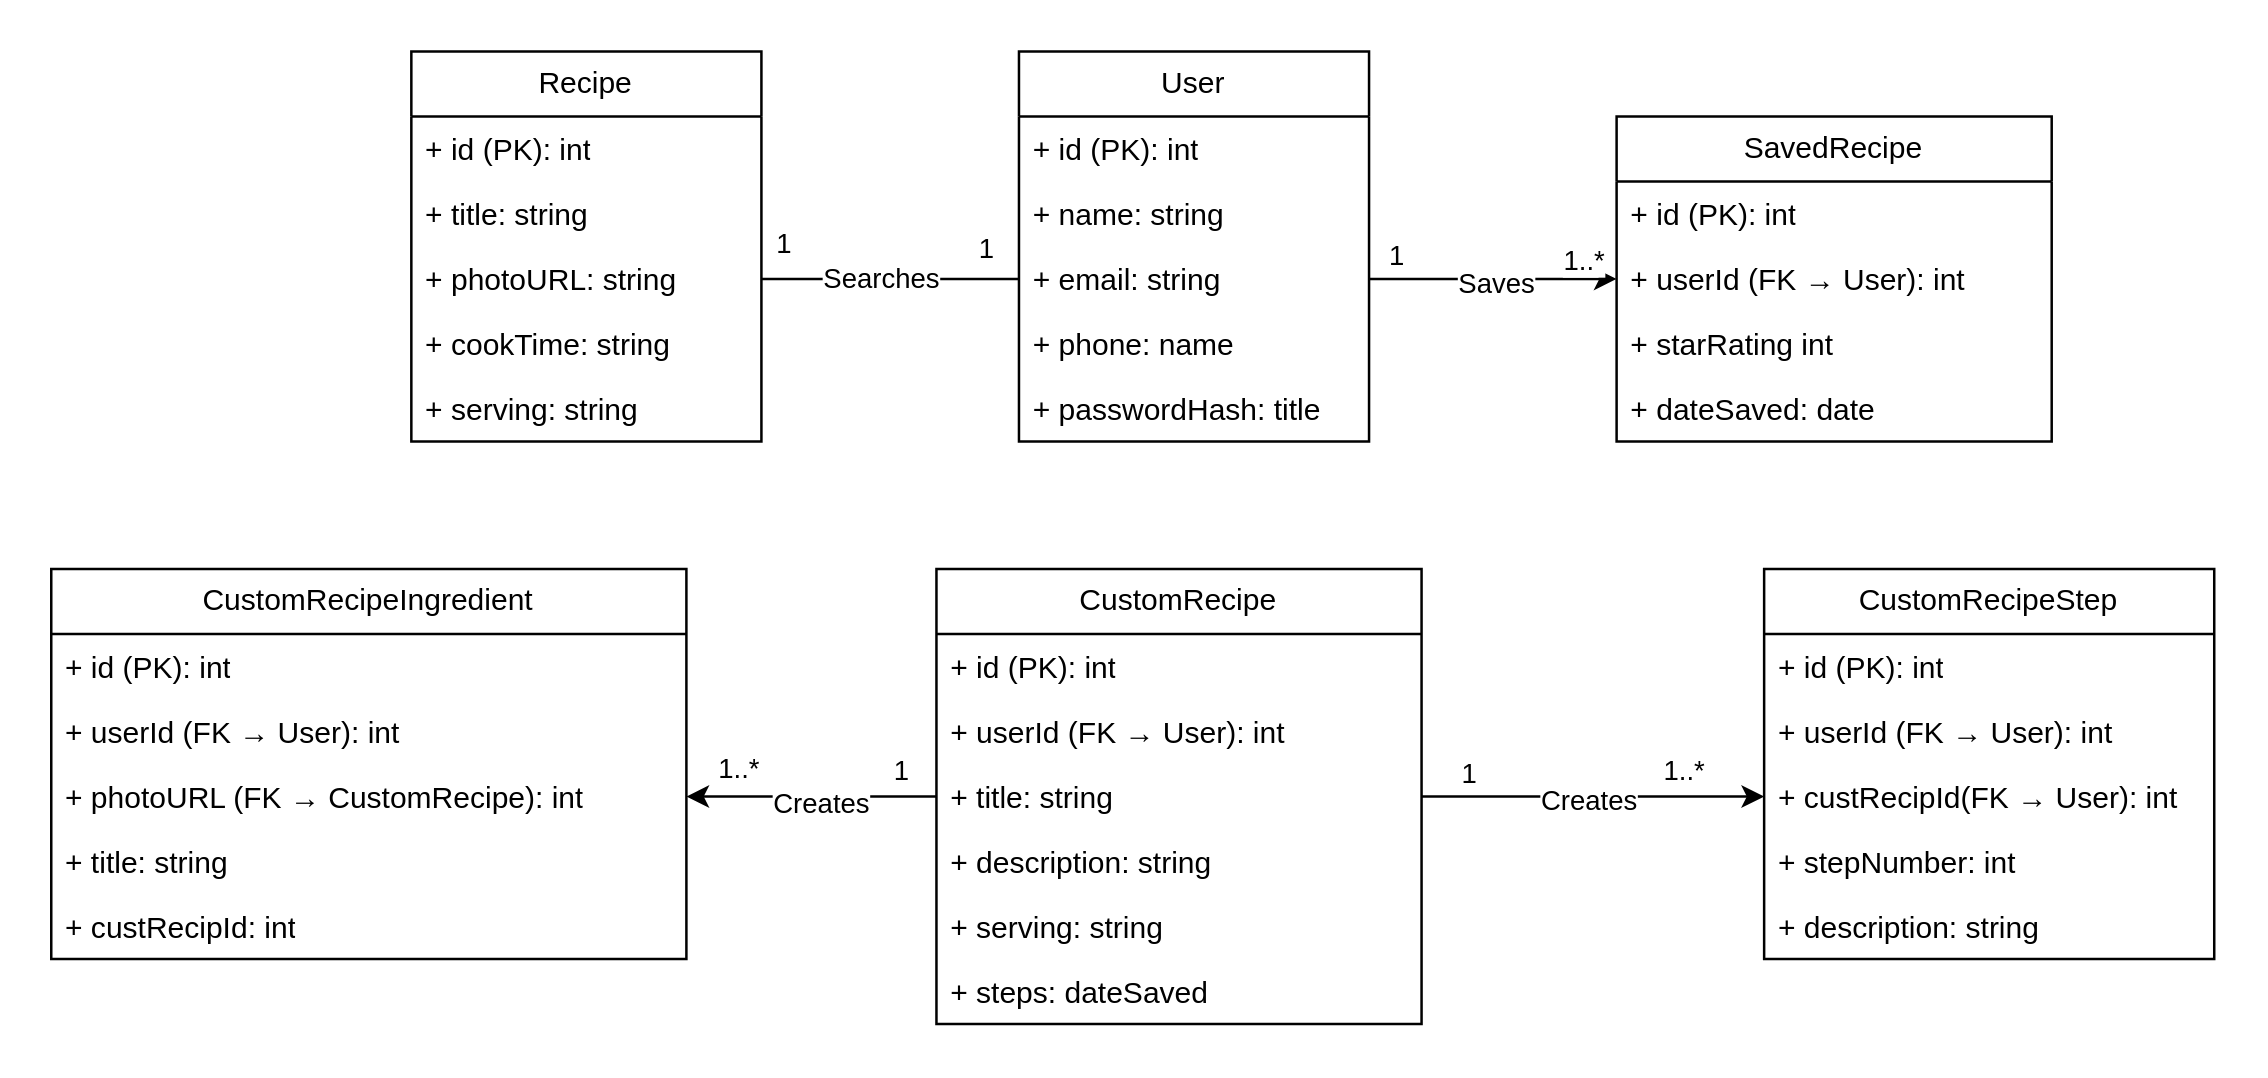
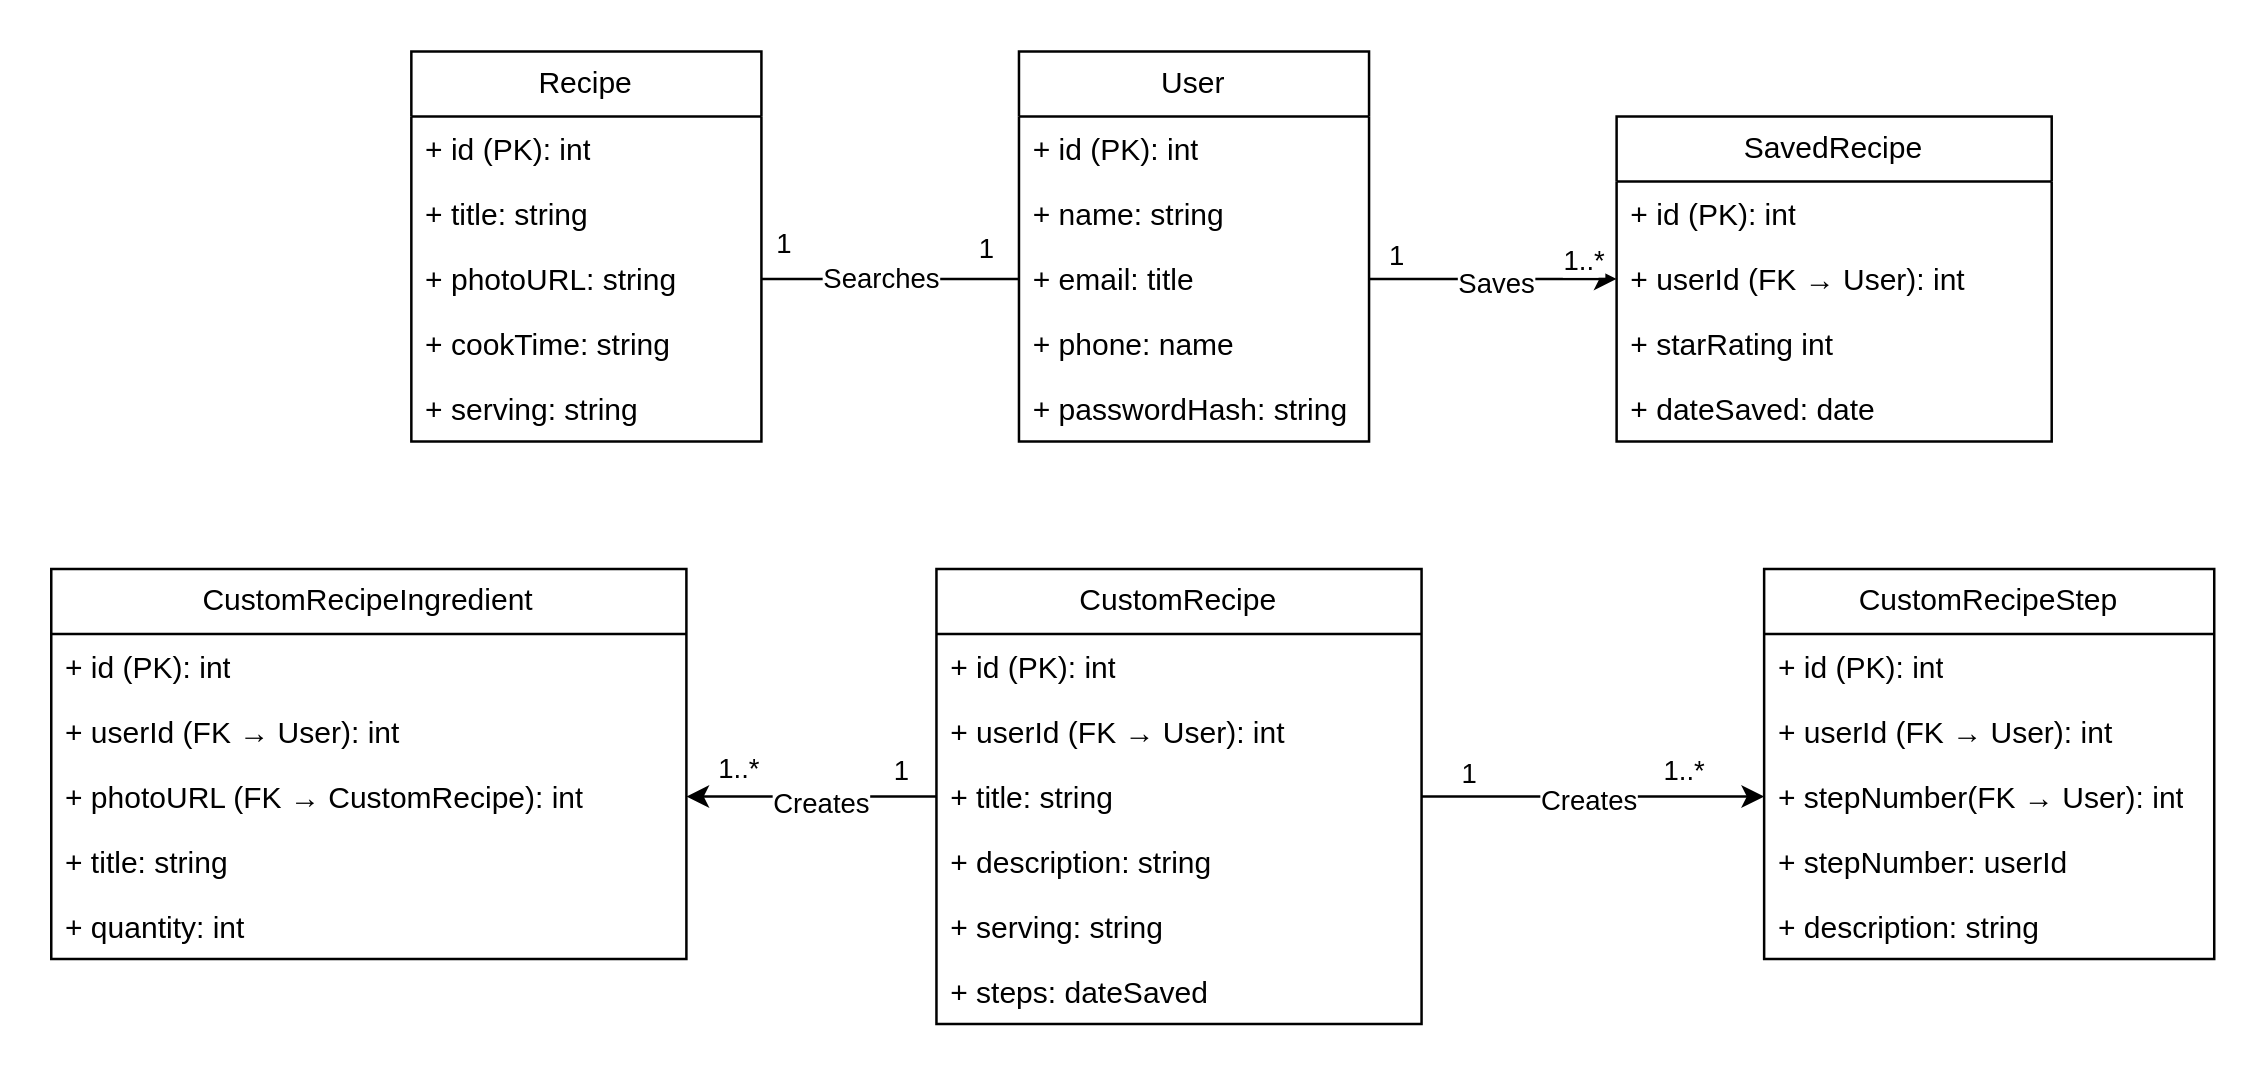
node "+ email: string": label "+ email: string" -> "+ email: title"
node "+ passwordHash: title": label "+ passwordHash: title" -> "+ passwordHash: string"
node "+ custRecipId(FK → User): int": label "+ custRecipId(FK → User): int" -> "+ stepNumber(FK → User): int"
node "+ stepNumber: int": label "+ stepNumber: int" -> "+ stepNumber: userId"
node "+ custRecipId: int": label "+ custRecipId: int" -> "+ quantity: int"
